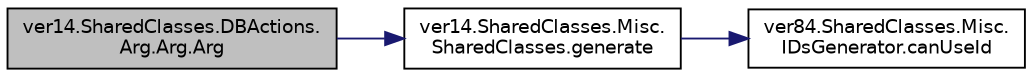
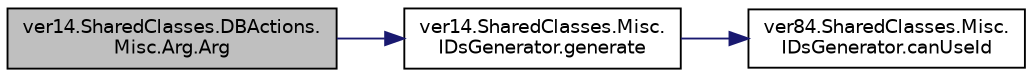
node "ver14.SharedClasses.DBActions. Arg.Arg.Arg": label "ver14.SharedClasses.DBActions. Arg.Arg.Arg" -> "ver14.SharedClasses.DBActions. Misc.Arg.Arg"
node "ver14.SharedClasses.Misc. SharedClasses.generate": label "ver14.SharedClasses.Misc. SharedClasses.generate" -> "ver14.SharedClasses.Misc. IDsGenerator.generate"
